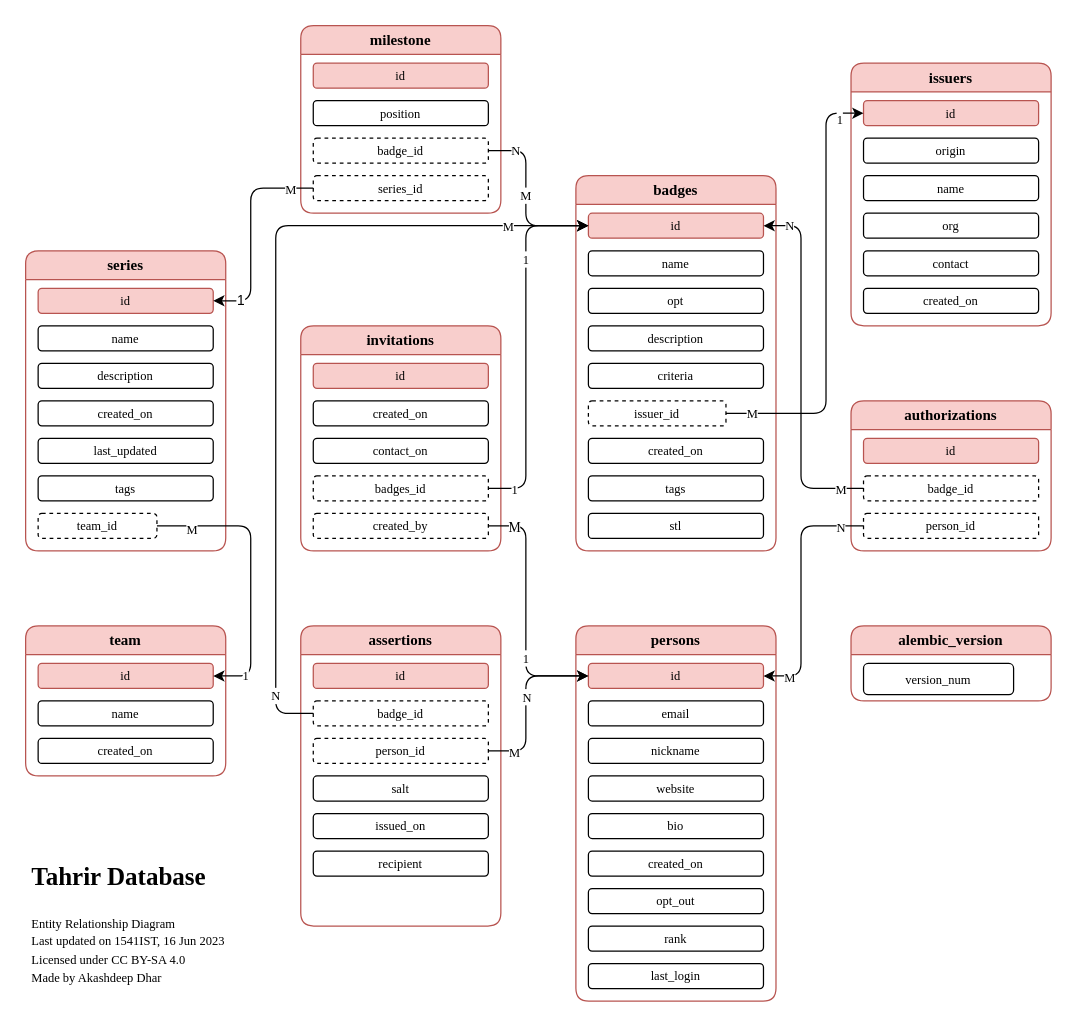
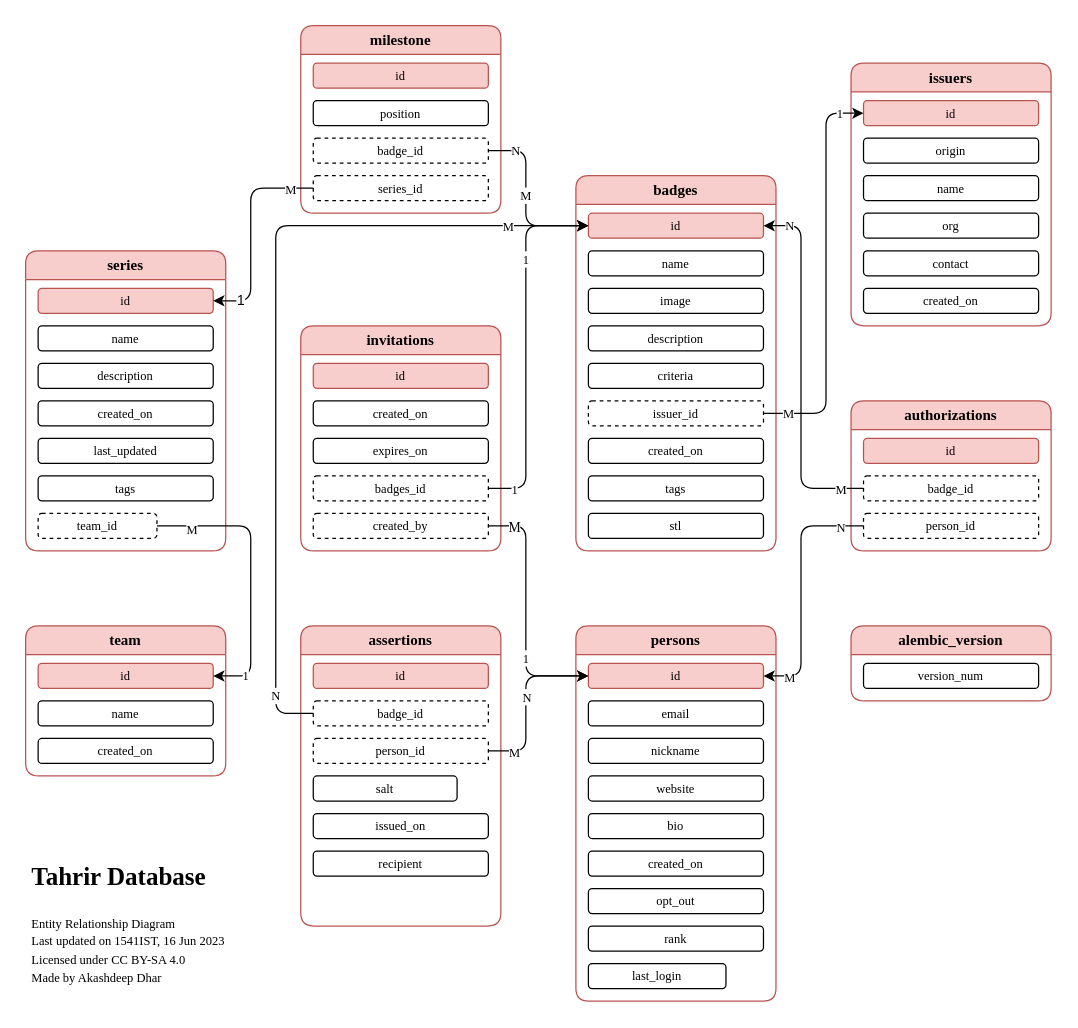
node "opt": label "opt" -> "image"
node "issuer_id": size 138x25 -> 175x25
node "contact_on": label "contact_on" -> "expires_on"
node "version_num": size 150x31 -> 175x25
node "salt": size 175x25 -> 144x25
node "last_login": size 175x25 -> 138x25
